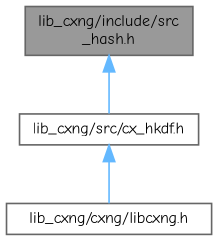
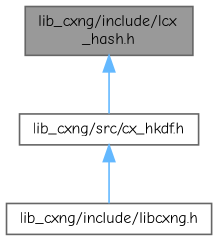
node "lib_cxng/include/src _hash.h": label "lib_cxng/include/src _hash.h" -> "lib_cxng/include/lcx _hash.h"
node "lib_cxng/cxng/libcxng.h": label "lib_cxng/cxng/libcxng.h" -> "lib_cxng/include/libcxng.h"
